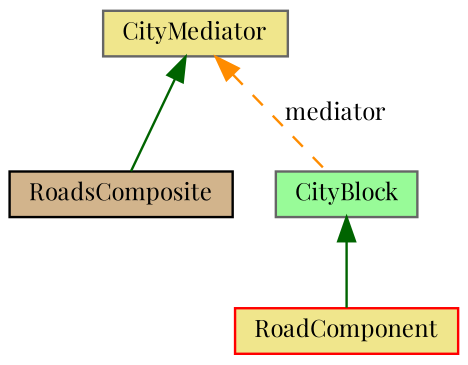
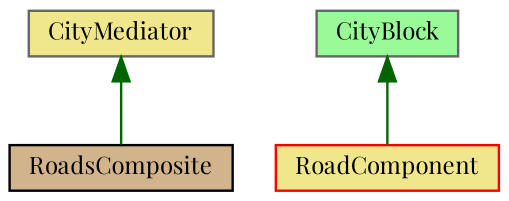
edge "CityBlock" -> "CityMediator": removed, label "mediator"
